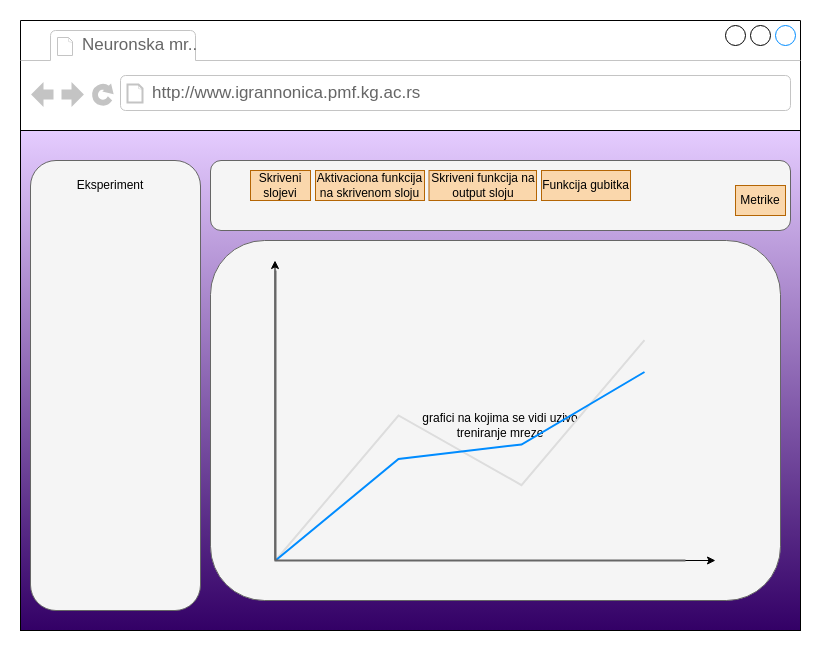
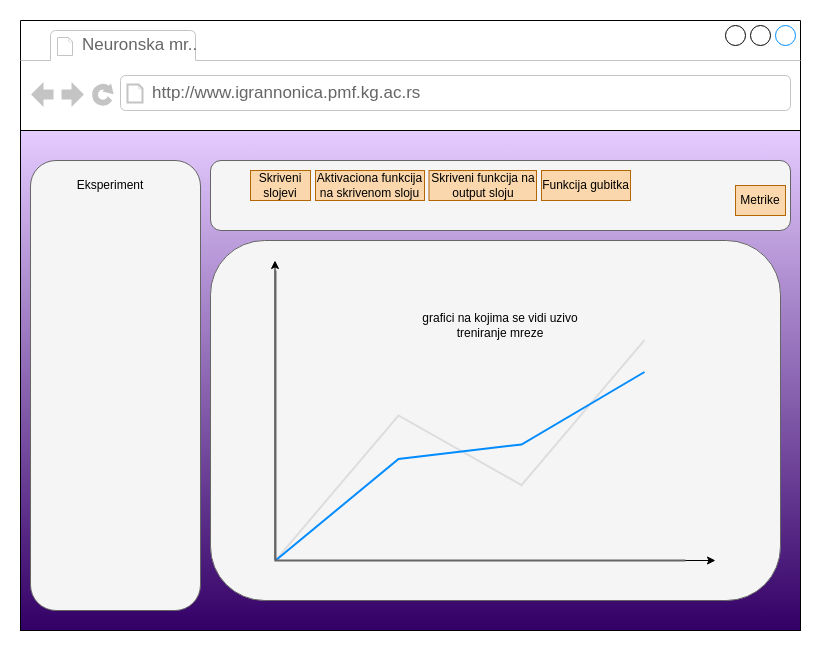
node "grafici na kojima se vidi uzivo treniranje mreze": moved (501, 426) -> (501, 326)
